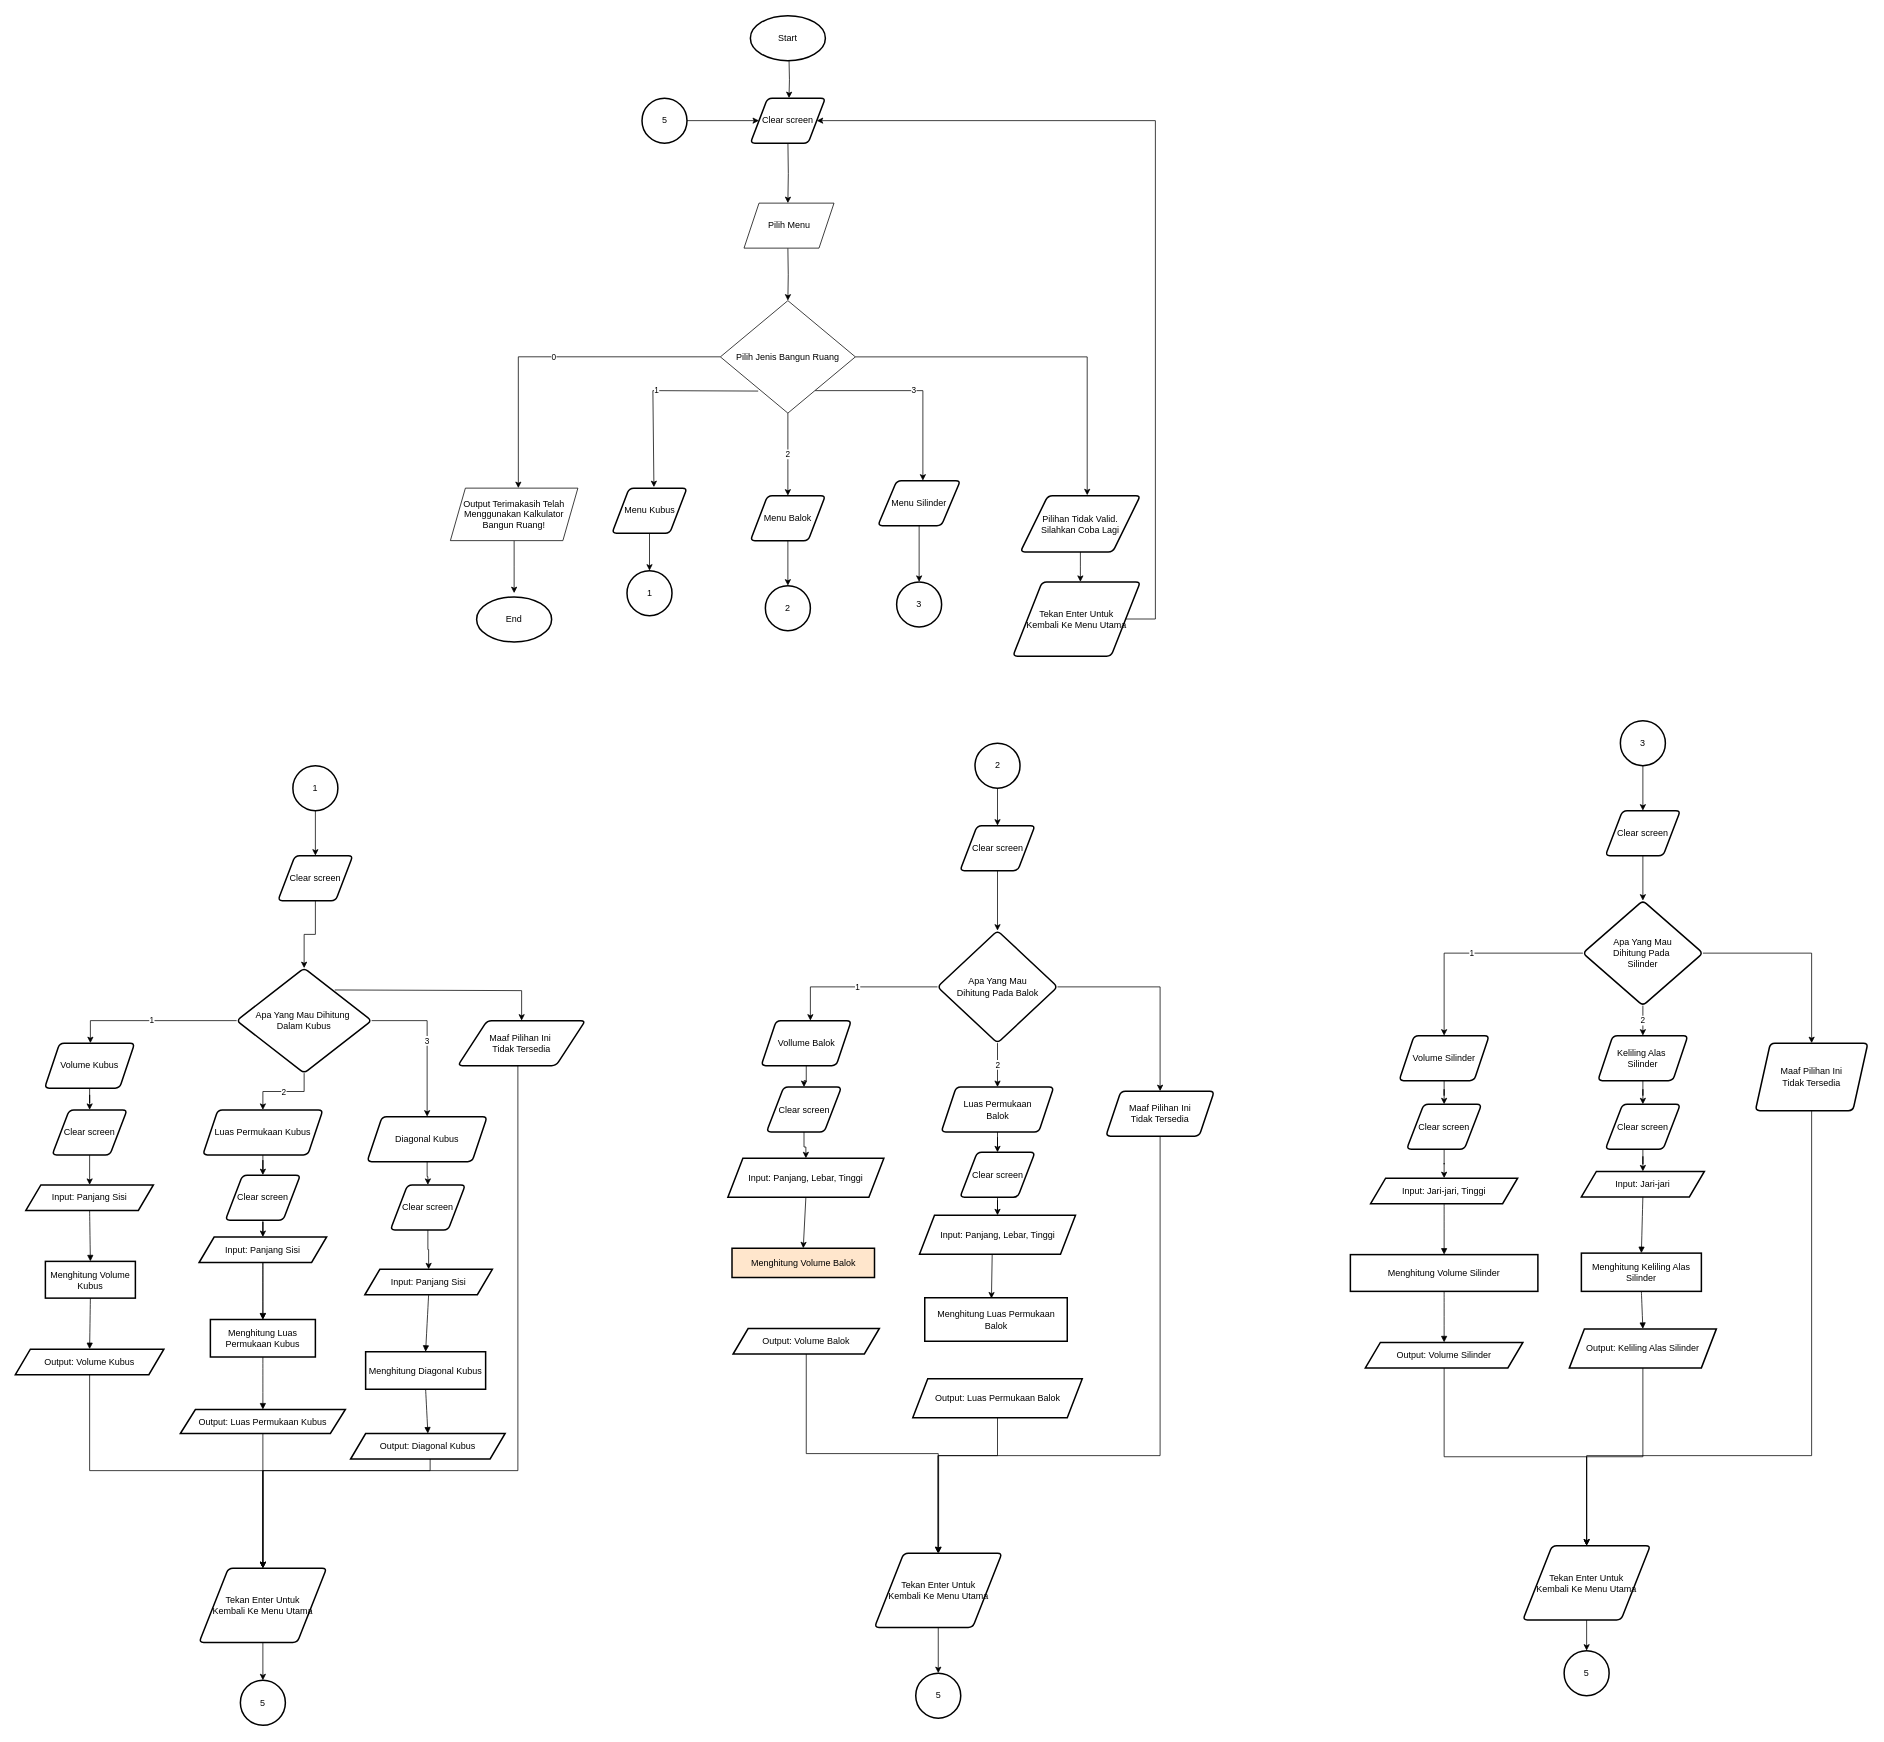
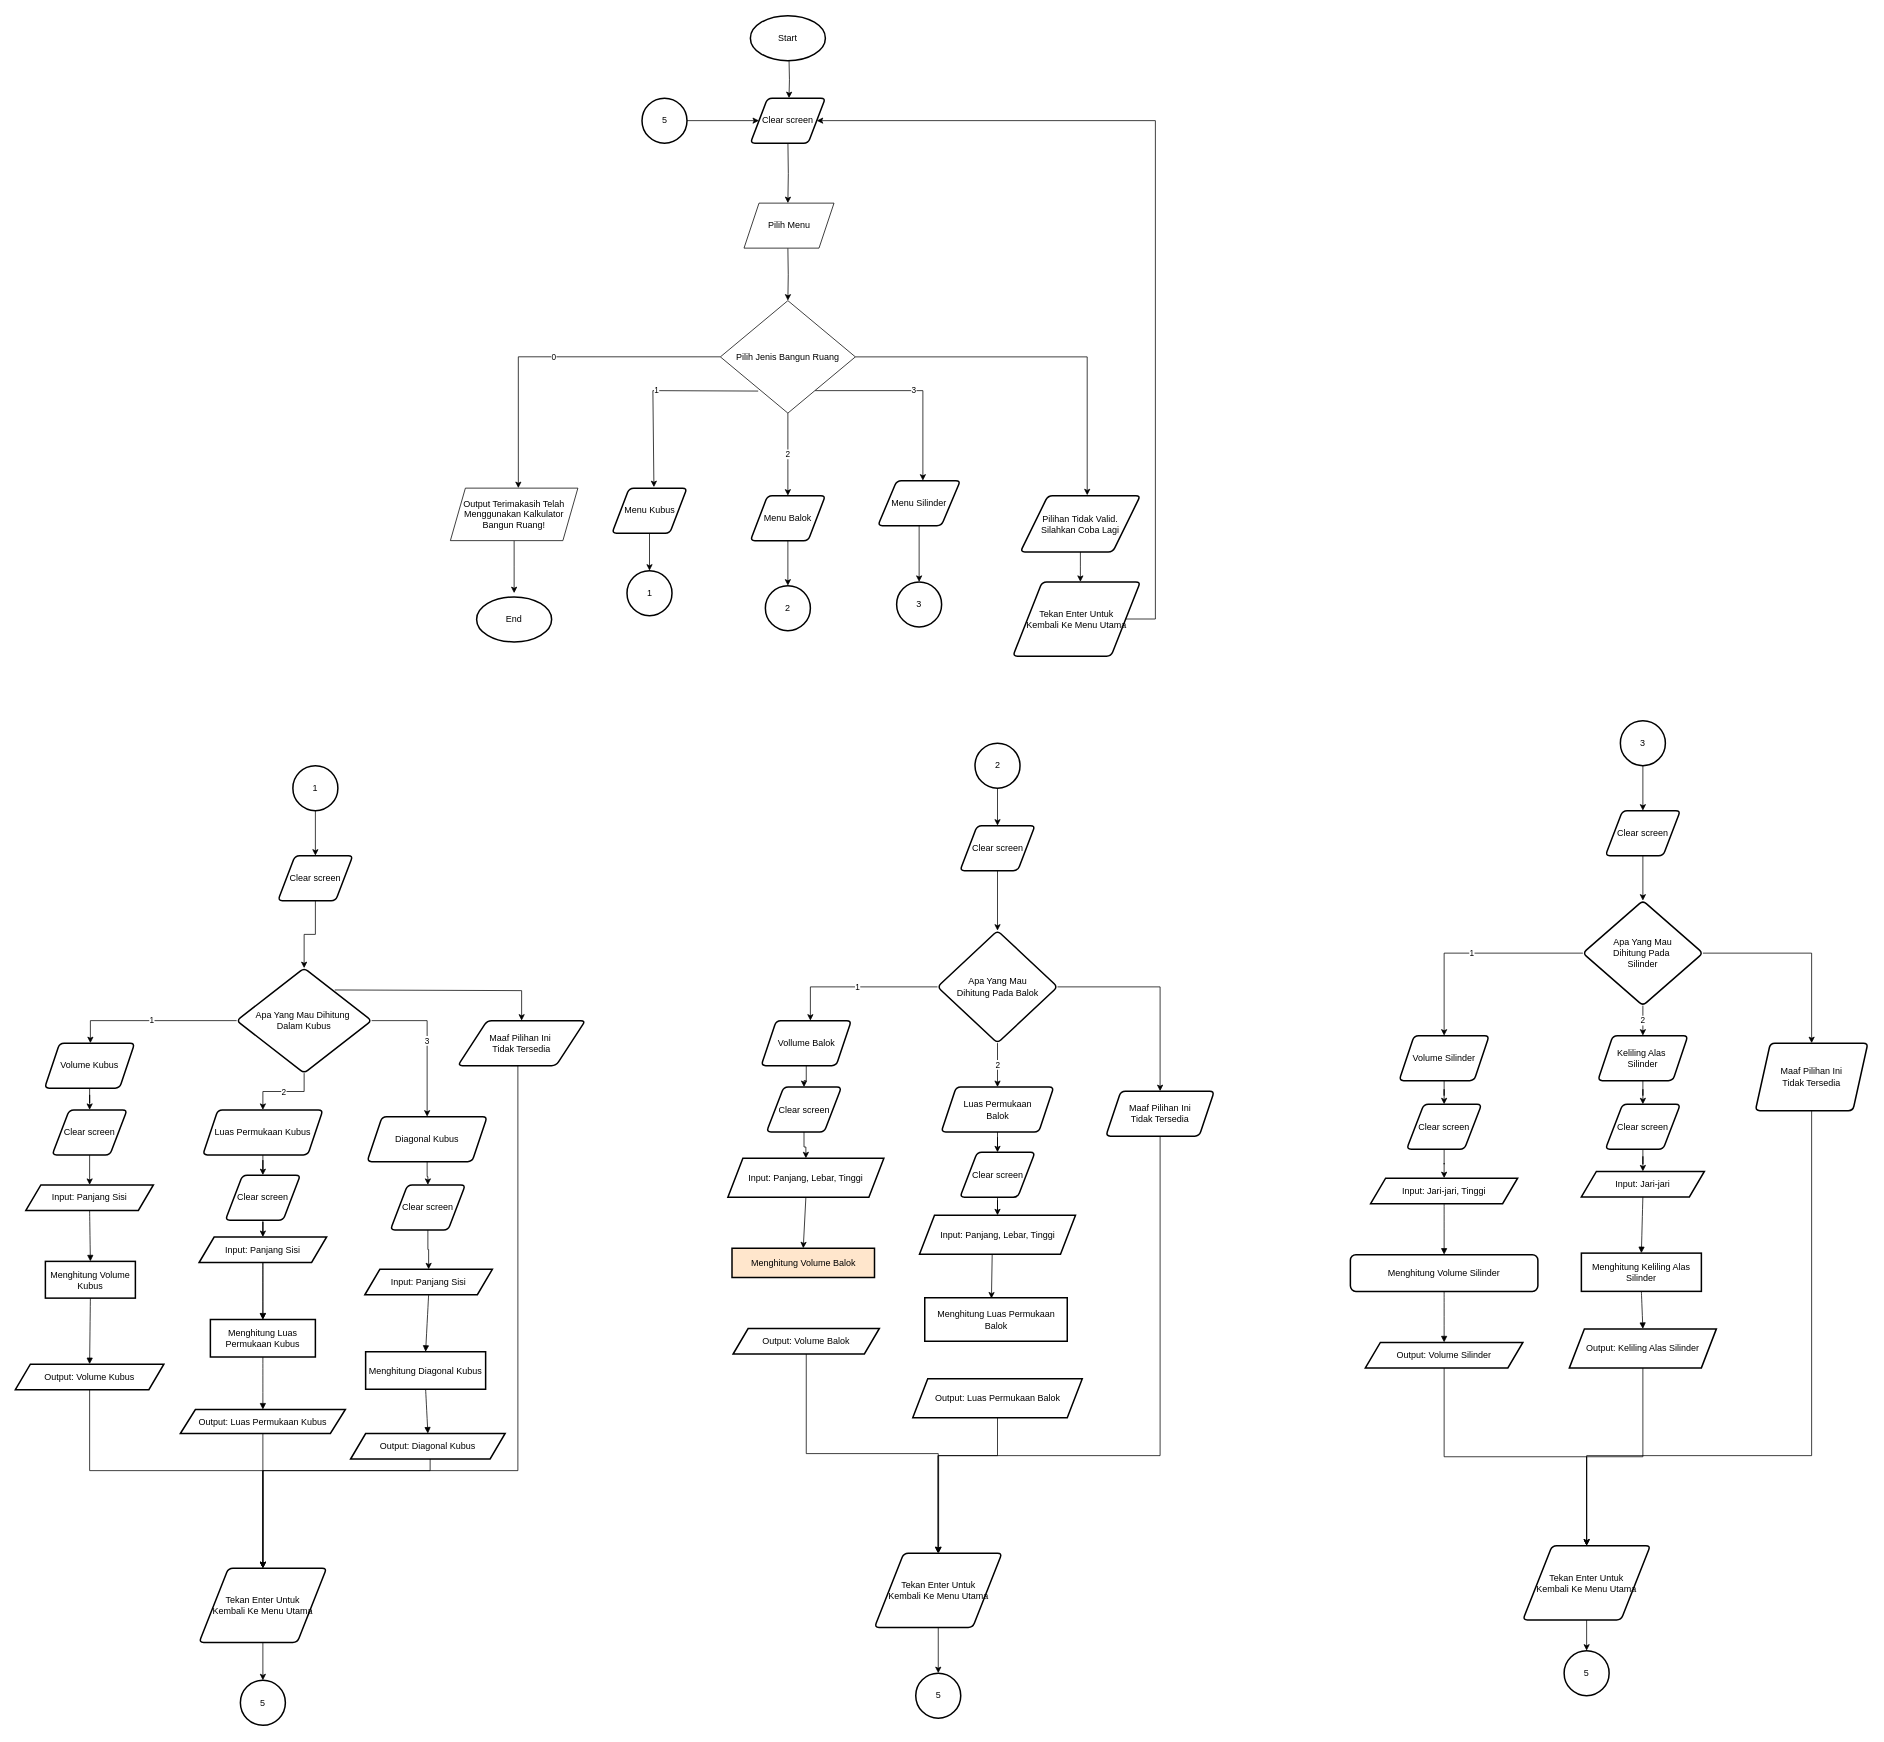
node "Menghitung Volume Silinder": shape rectangle -> rounded rectangle
node "Output: Volume Kubus": moved (90, 1362) -> (90, 1377)
